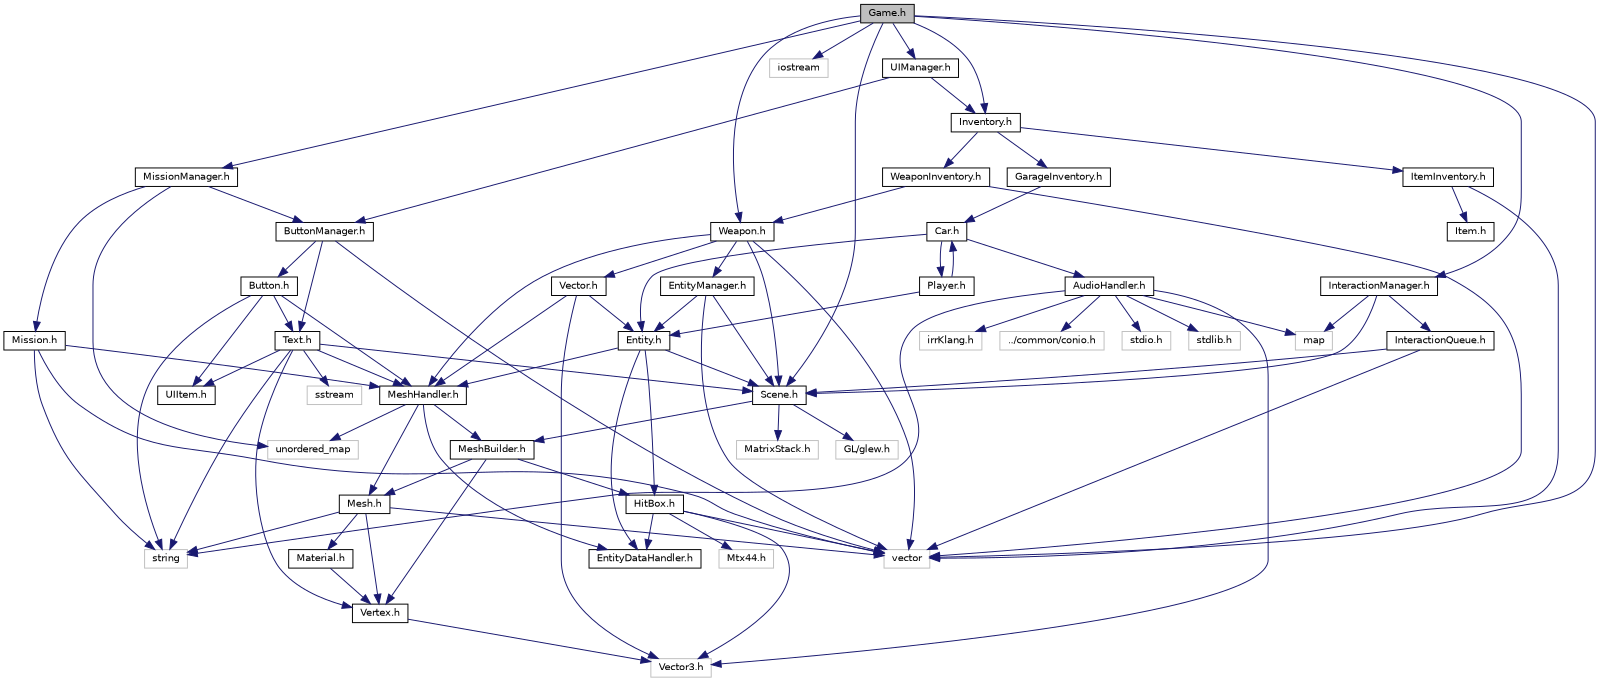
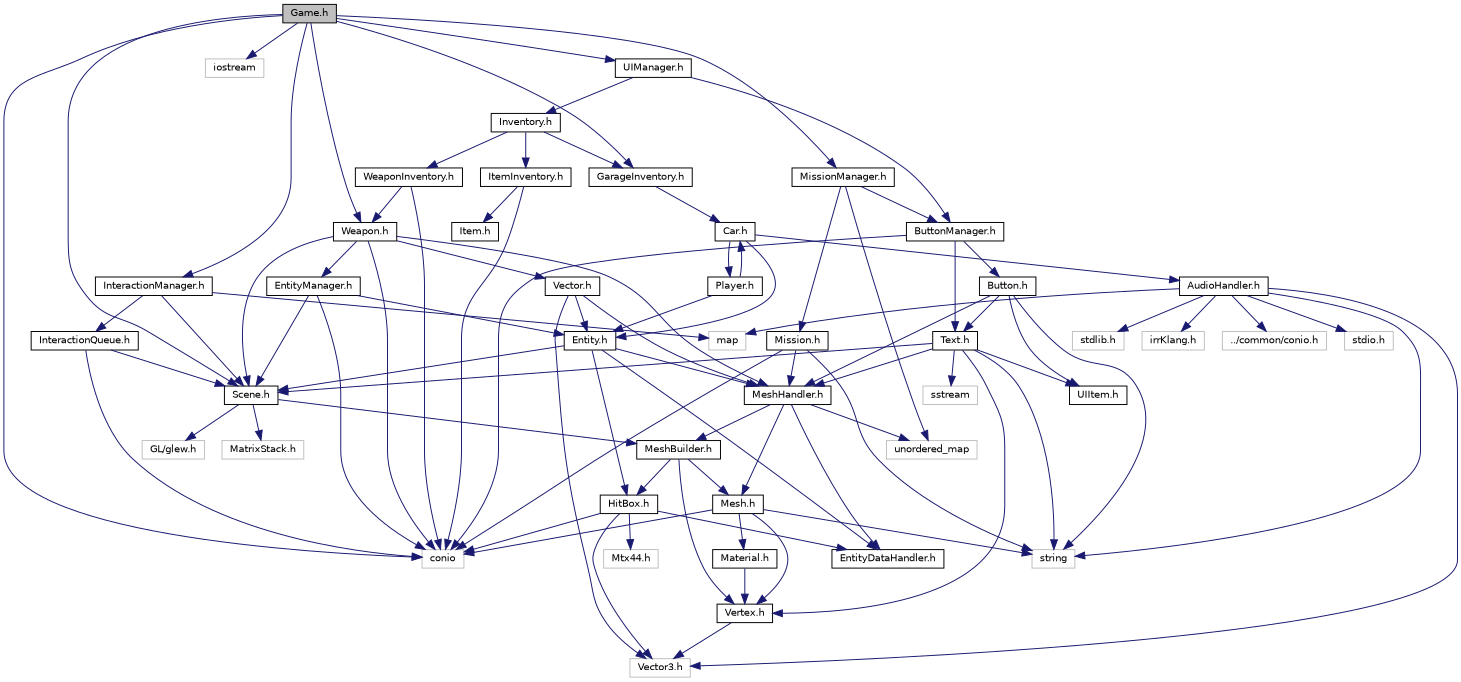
edge "Game.h" -> "Inventory.h": now "Game.h" -> "GarageInventory.h"
node "vector": label "vector" -> "conio"
